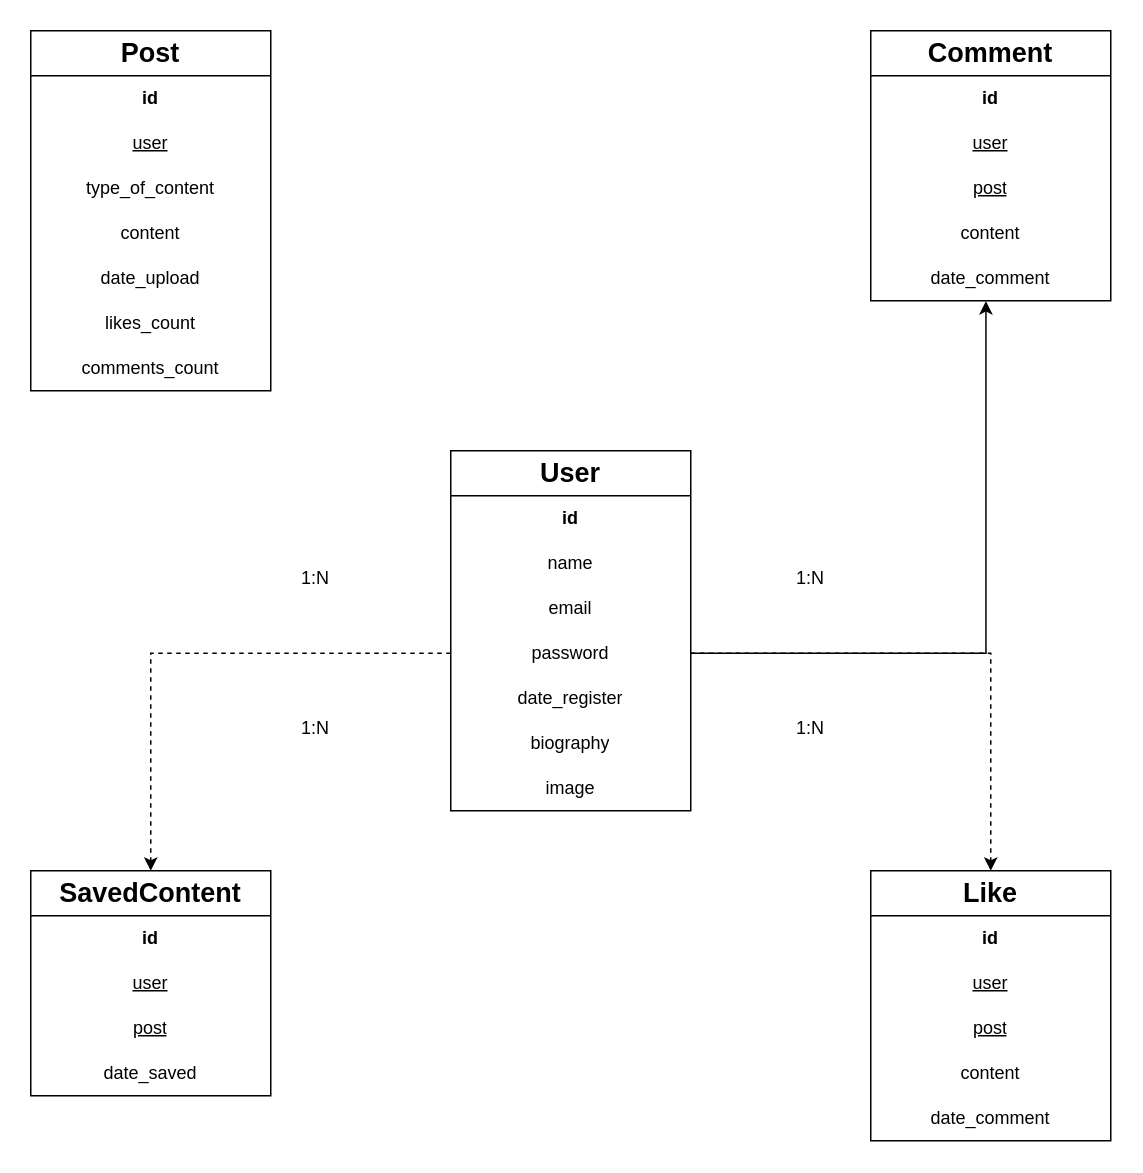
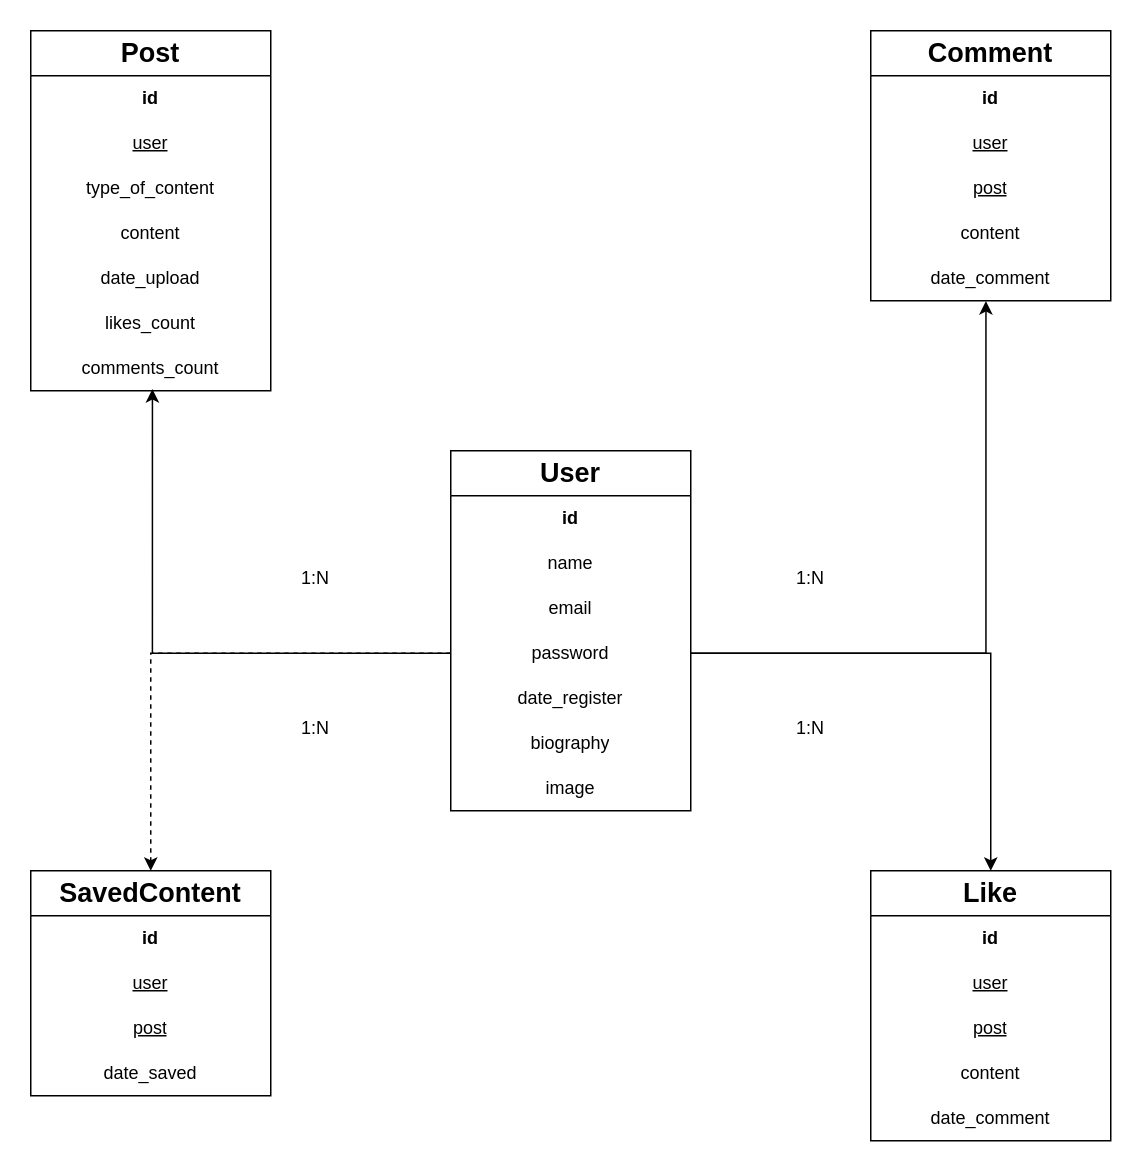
edge "password" -> "comments_count": added
edge "password" -> "Like": style dashed -> solid
